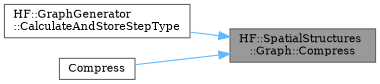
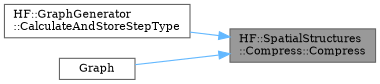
node "HF::SpatialStructures ::Graph::Compress": label "HF::SpatialStructures ::Graph::Compress" -> "HF::SpatialStructures ::Compress::Compress"
node "Compress": label "Compress" -> "Graph"
